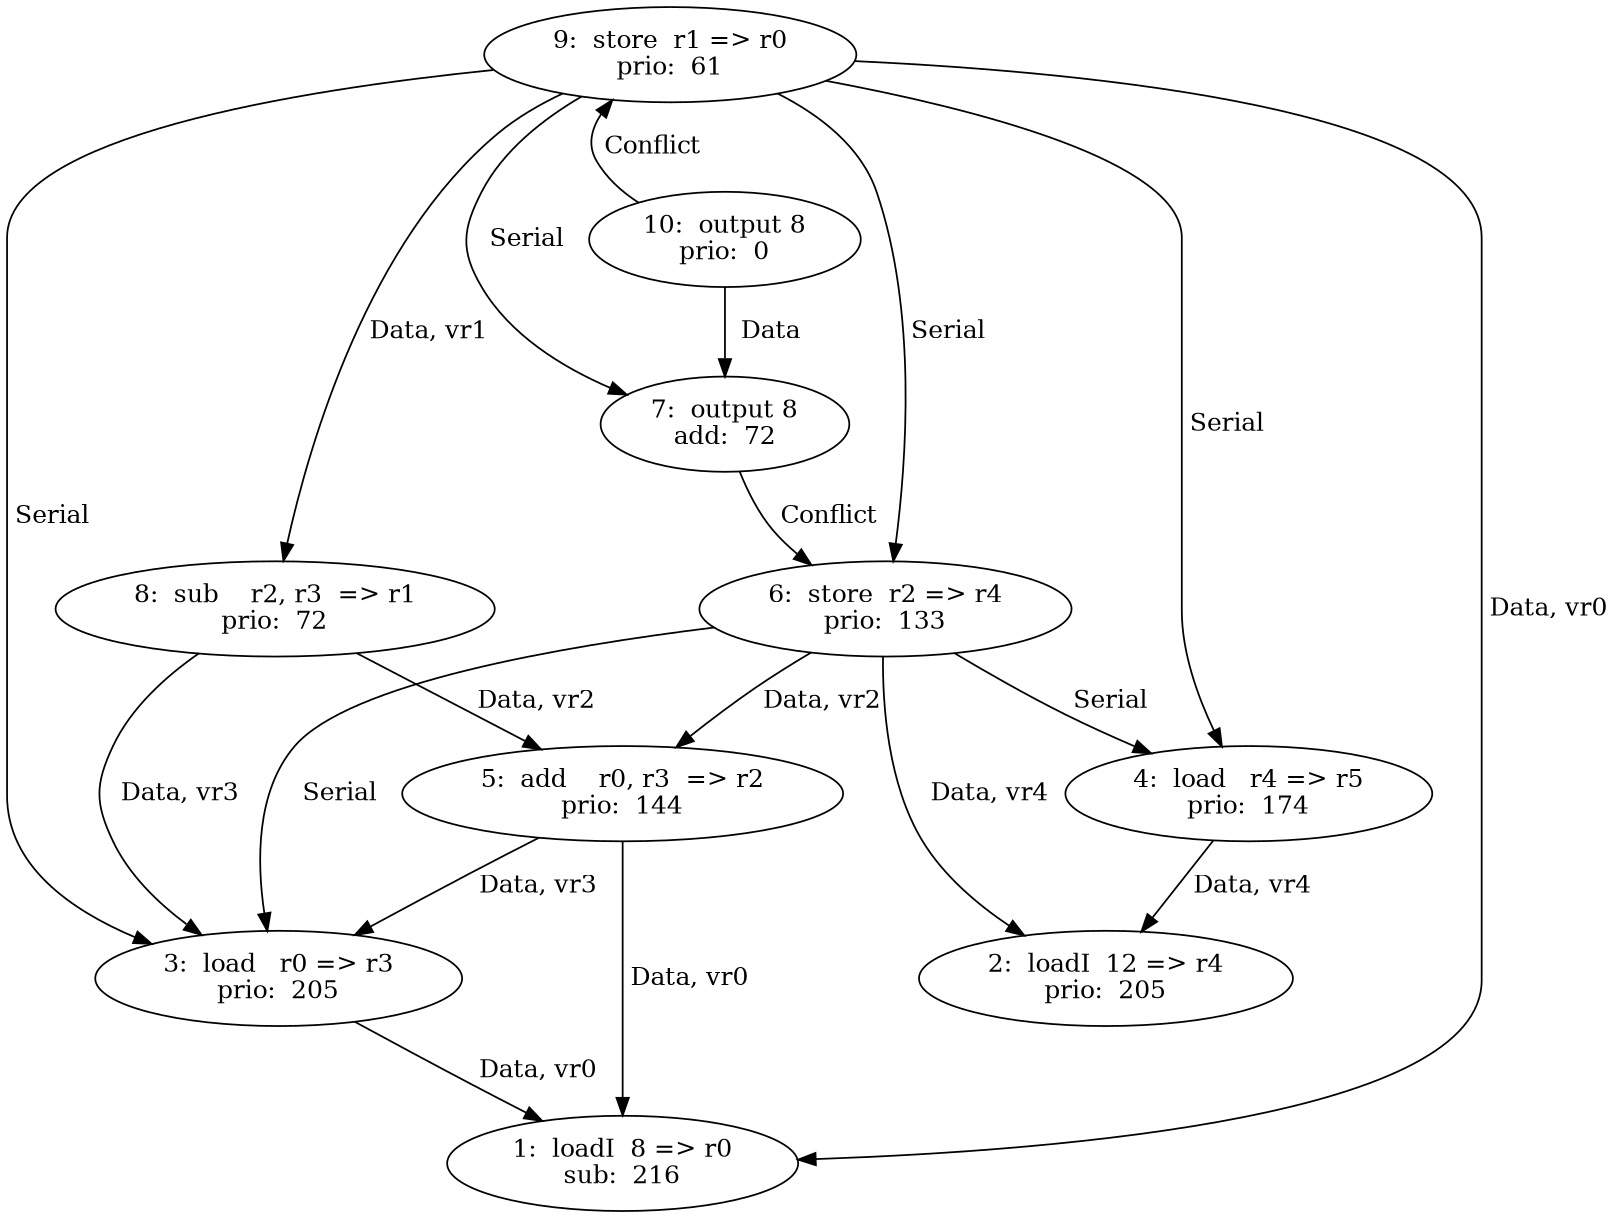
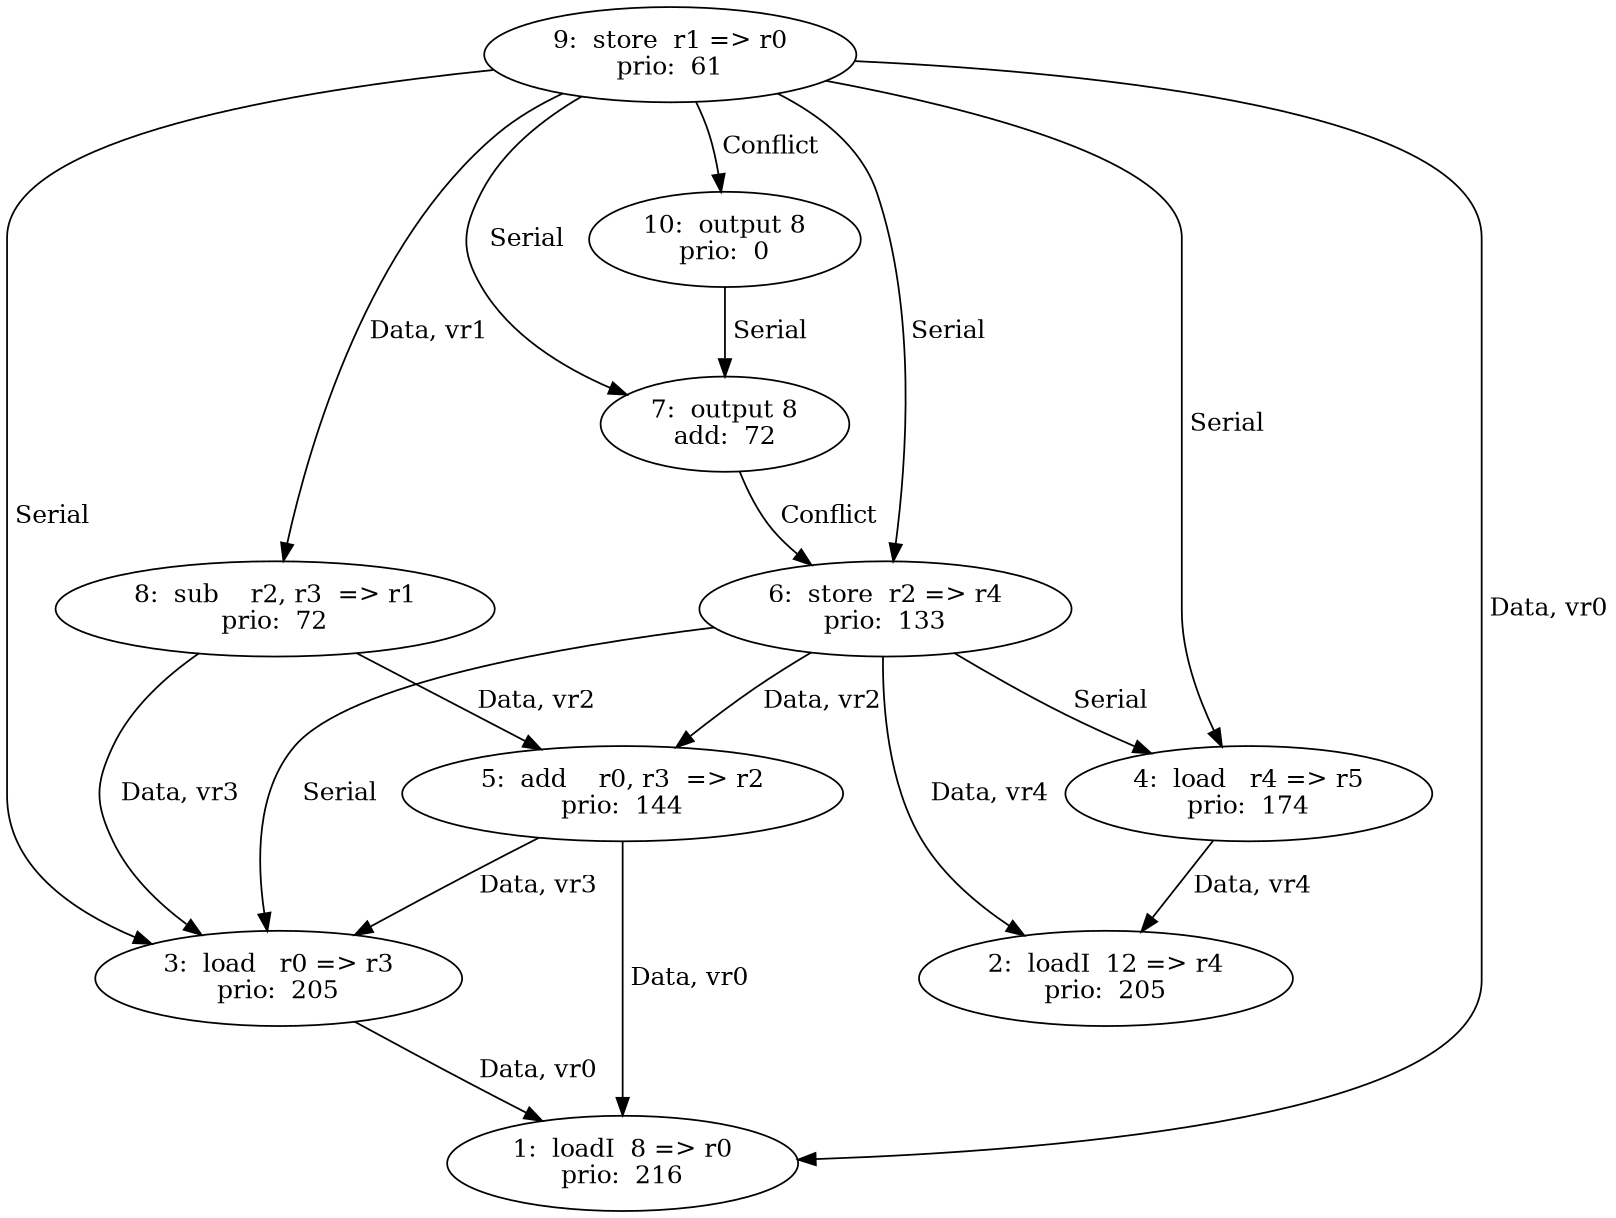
edge "10:  output 8 prio:  0" -> "9:  store  r1 => r0 prio:  61": reversed
edge "10:  output 8 prio:  0" -> "7:  output 8 add:  72": label " Data " -> " Serial "
node "1:  loadI  8 => r0 sub:  216": label "1:  loadI  8 => r0 sub:  216" -> "1:  loadI  8 => r0 prio:  216"
